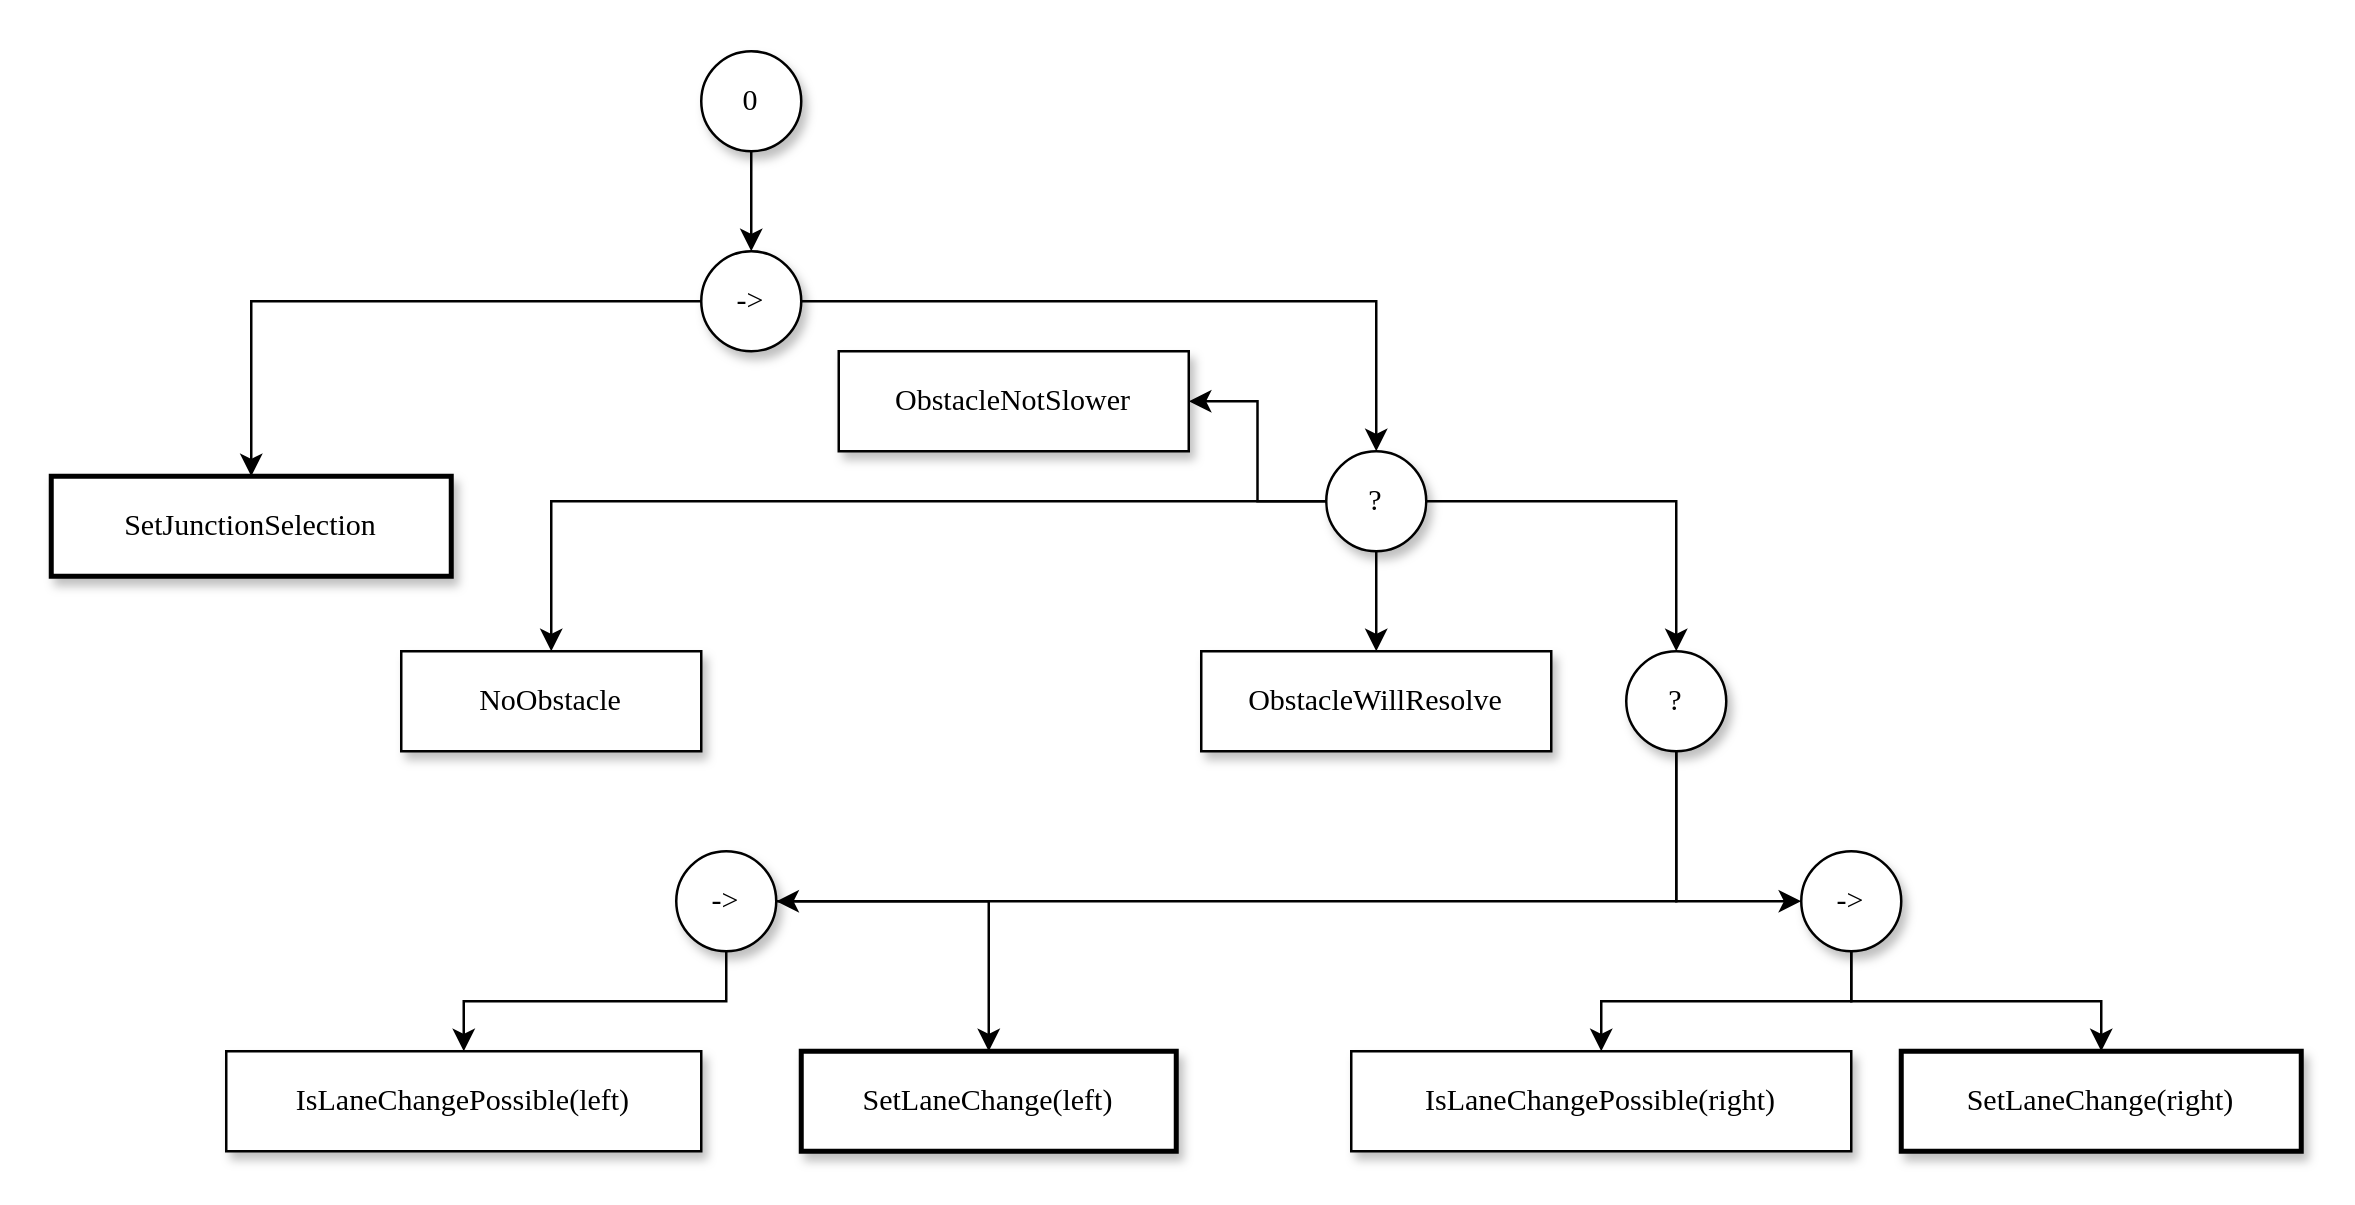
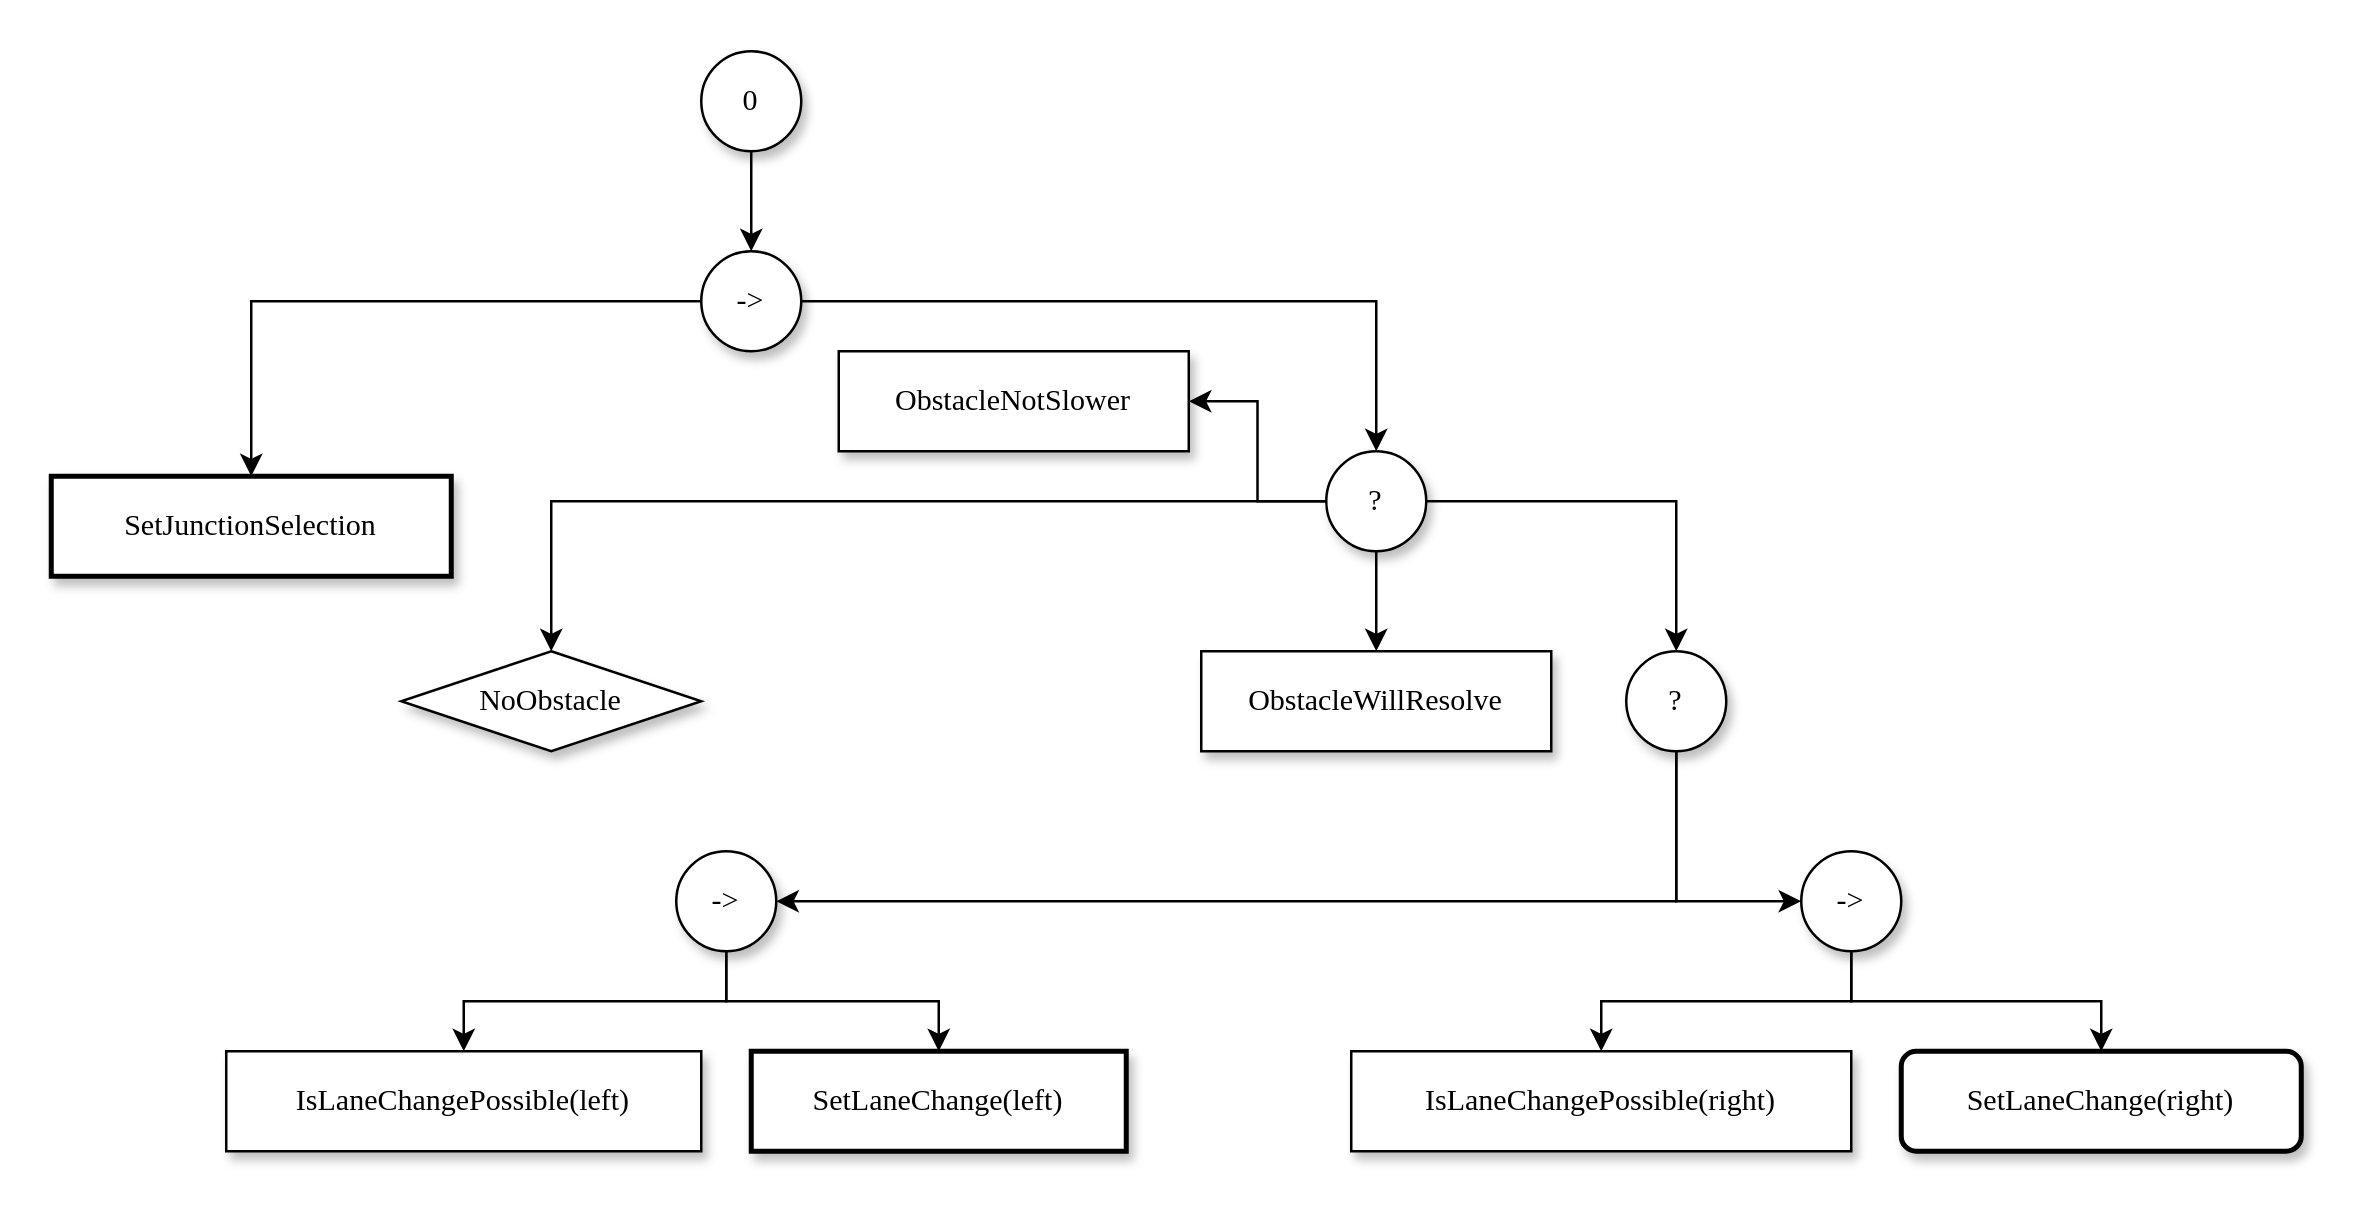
node "NoObstacle": shape rounded rectangle -> diamond
node "SetLaneChange(left)": moved (989, 1101) -> (939, 1101)
node "SetLaneChange(right)": shape rectangle -> rounded rectangle
